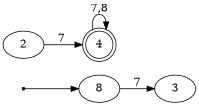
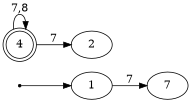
edge "2" -> "4": reversed
node "8": label "8" -> "1"
node "3": label "3" -> "7"
